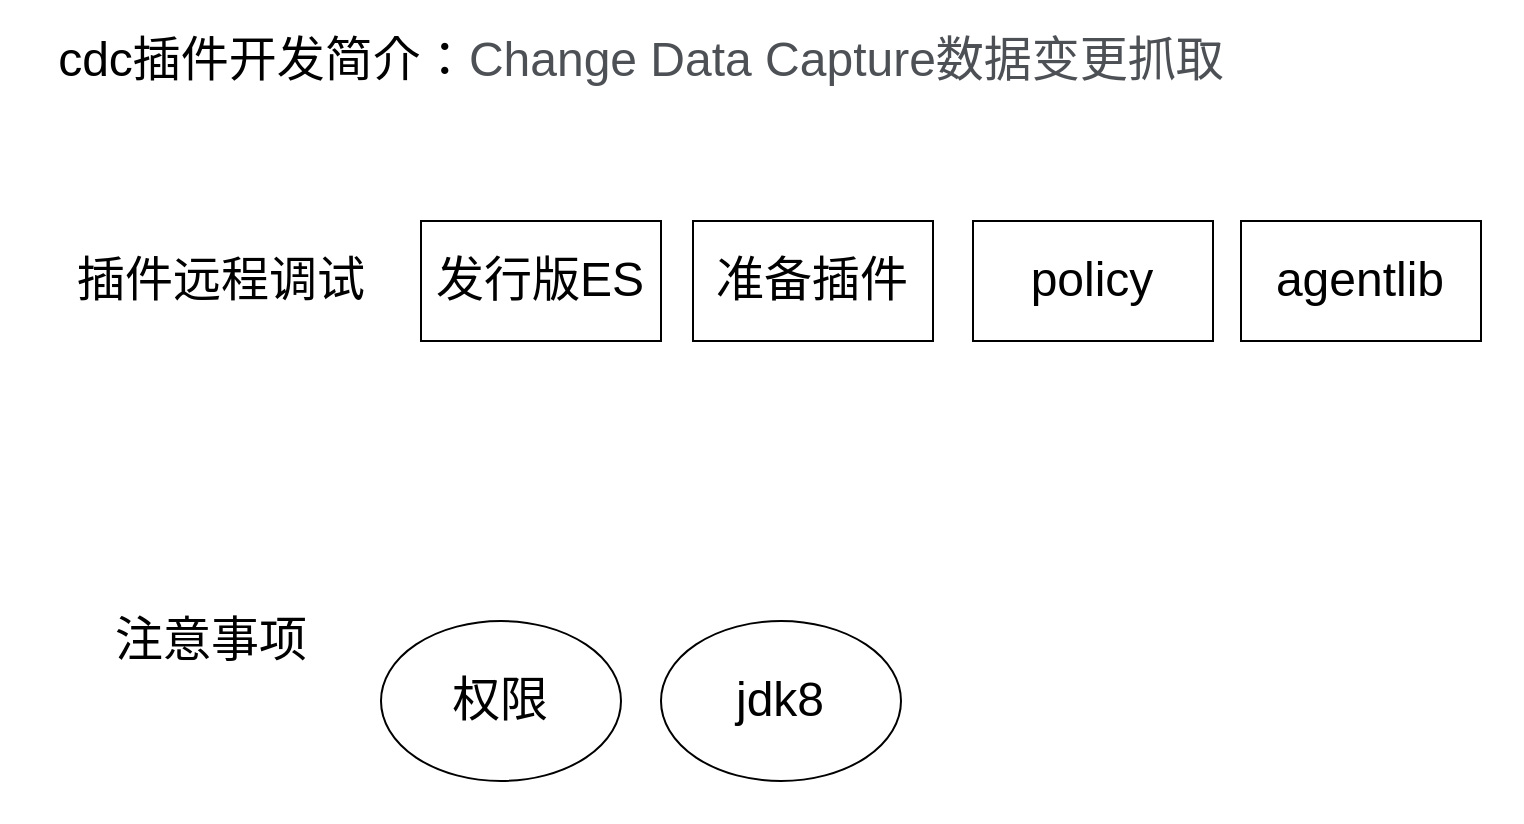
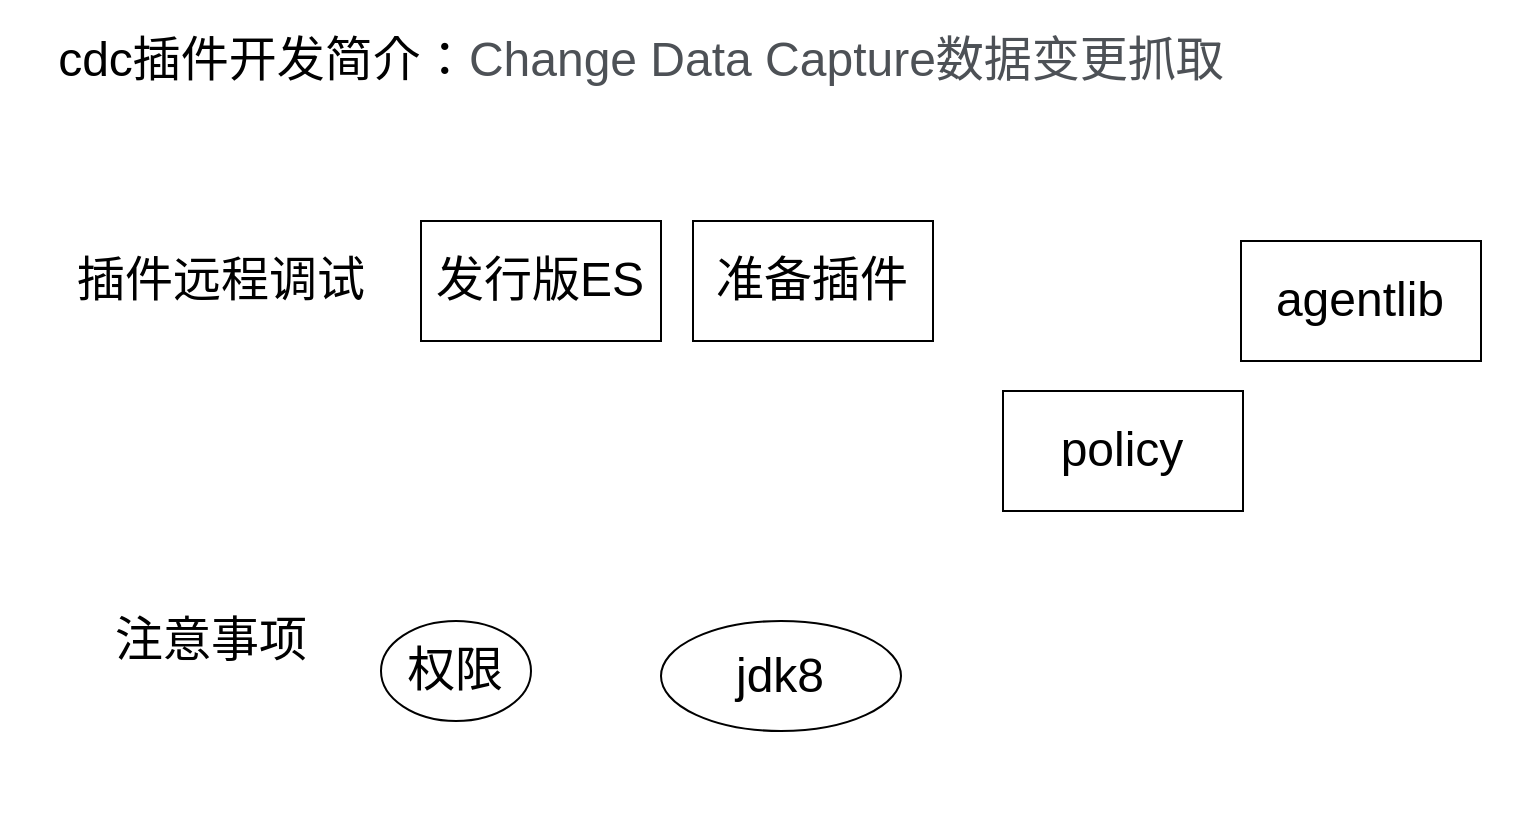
node "policy": moved (1093, 281) -> (1123, 451)
node "agentlib": moved (1361, 281) -> (1361, 301)
node "权限": size 240x160 -> 150x100
node "jdk8": size 240x160 -> 240x110
